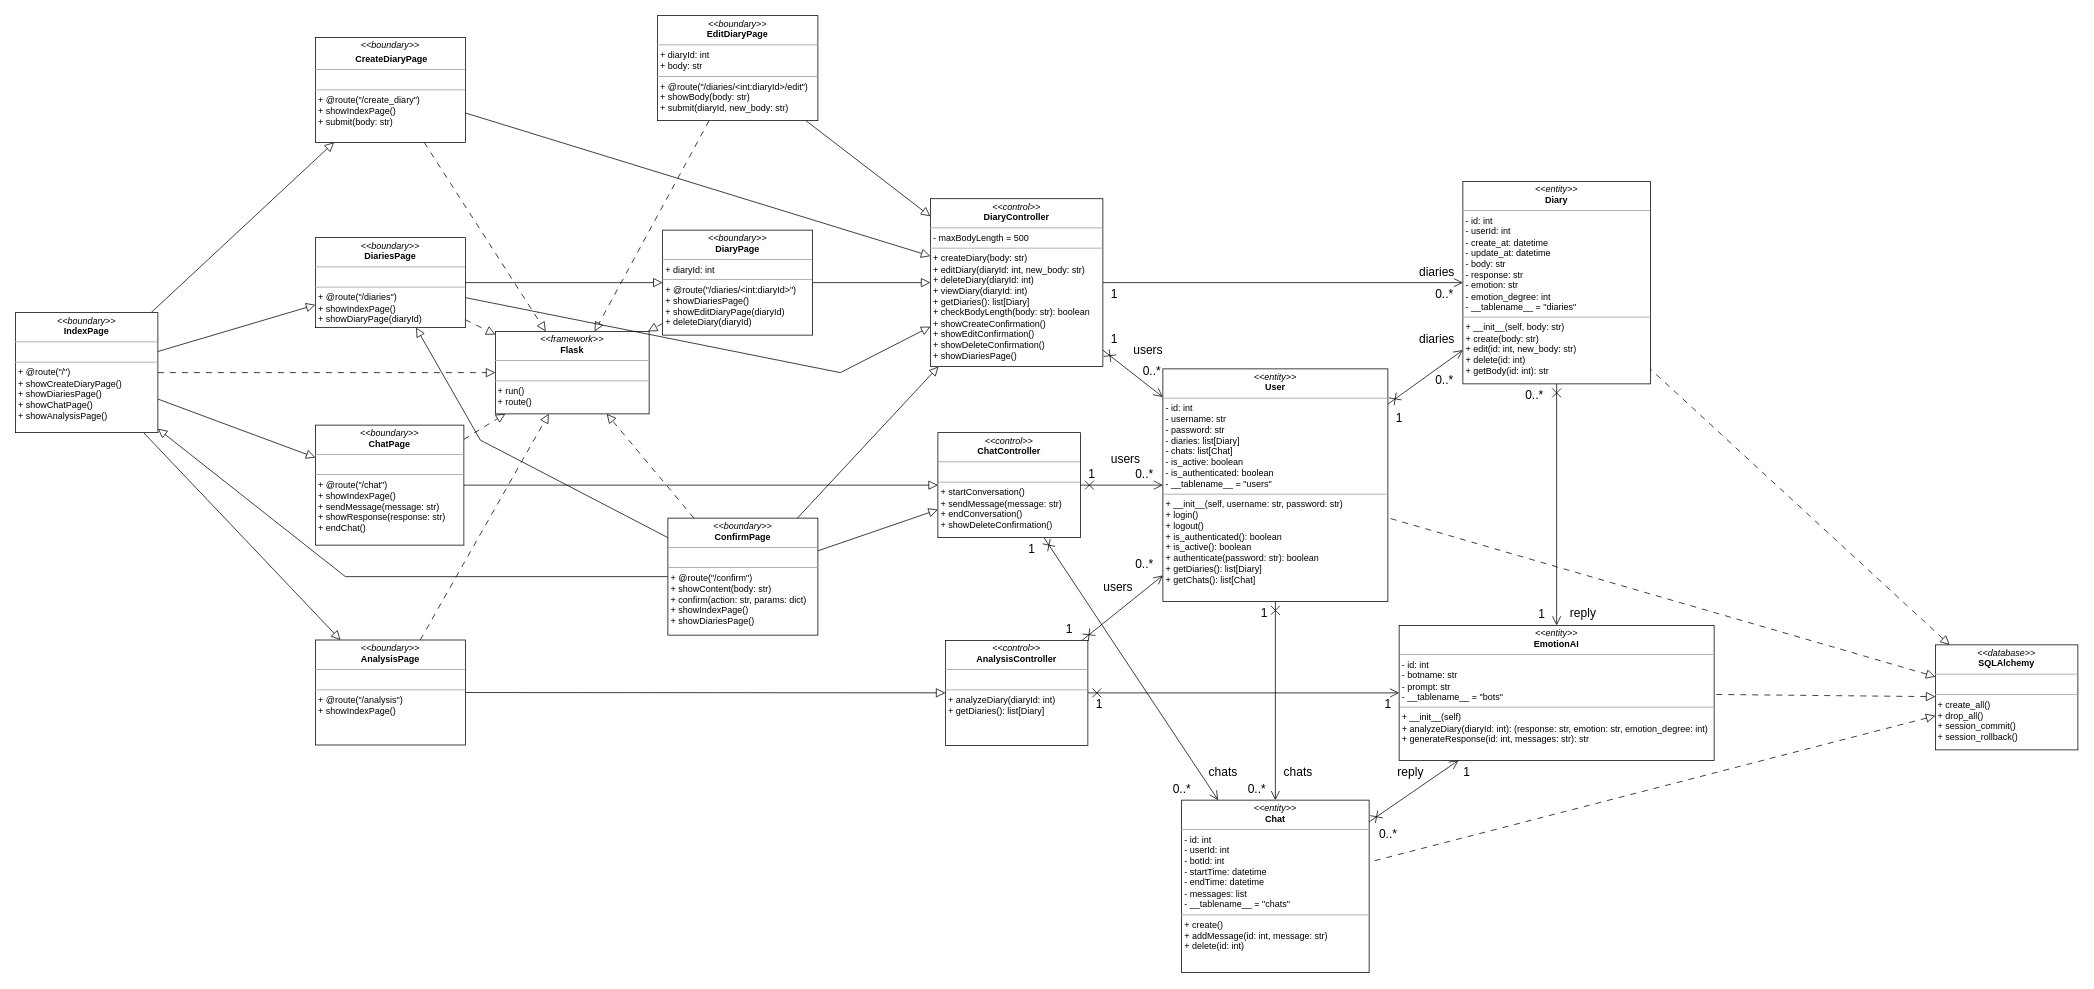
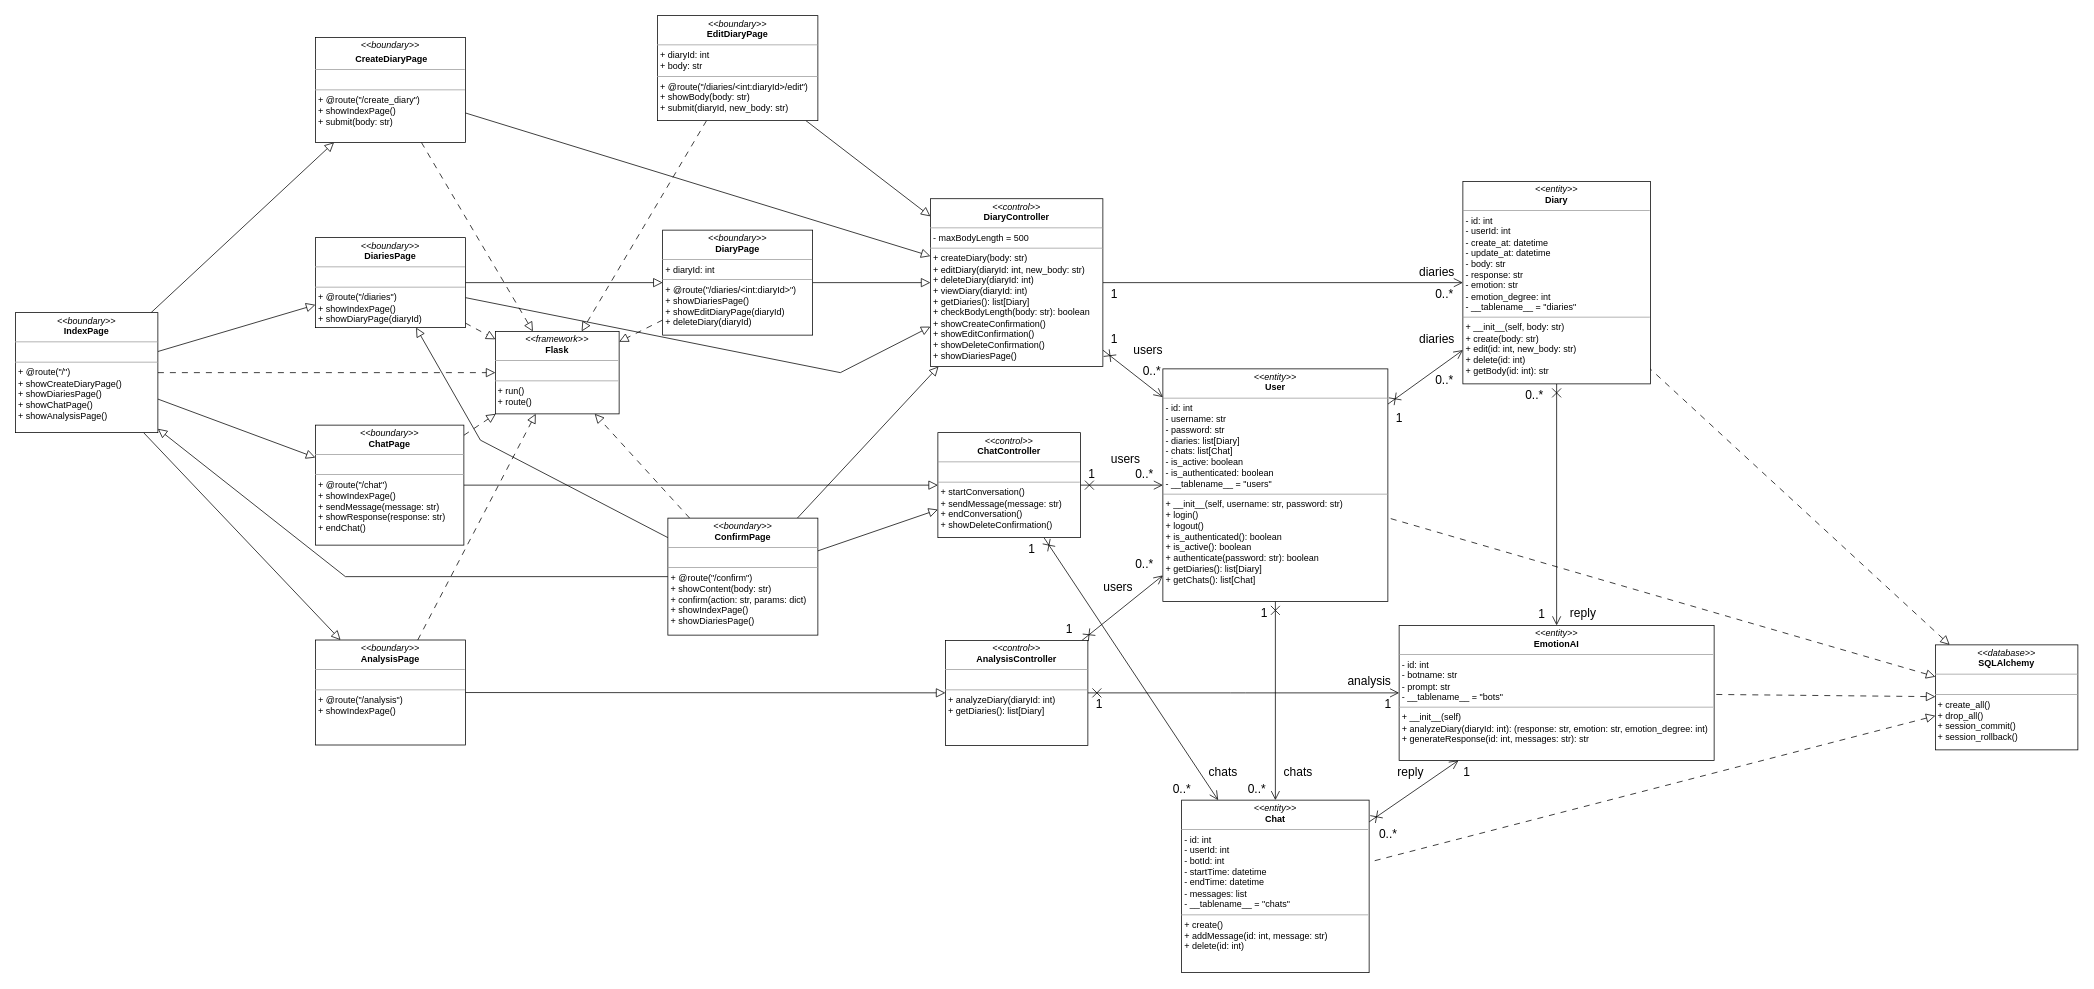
node "<<framework>> Flask + run() + route()": size 154x83 -> 124x83
node "analysis": added
